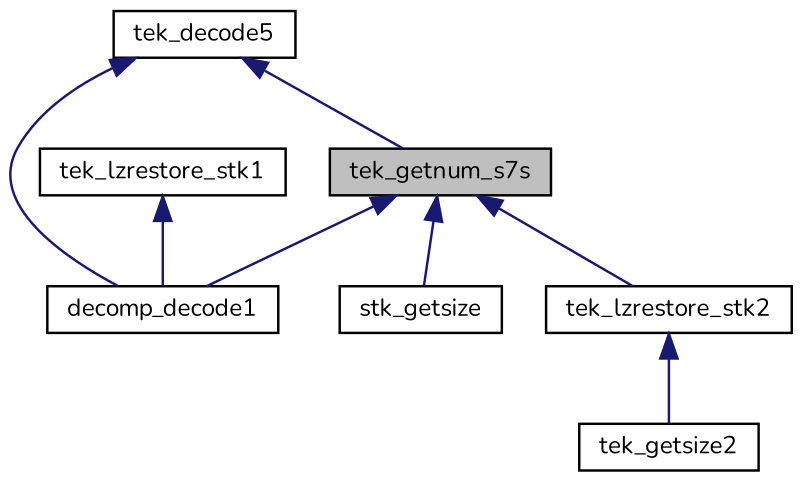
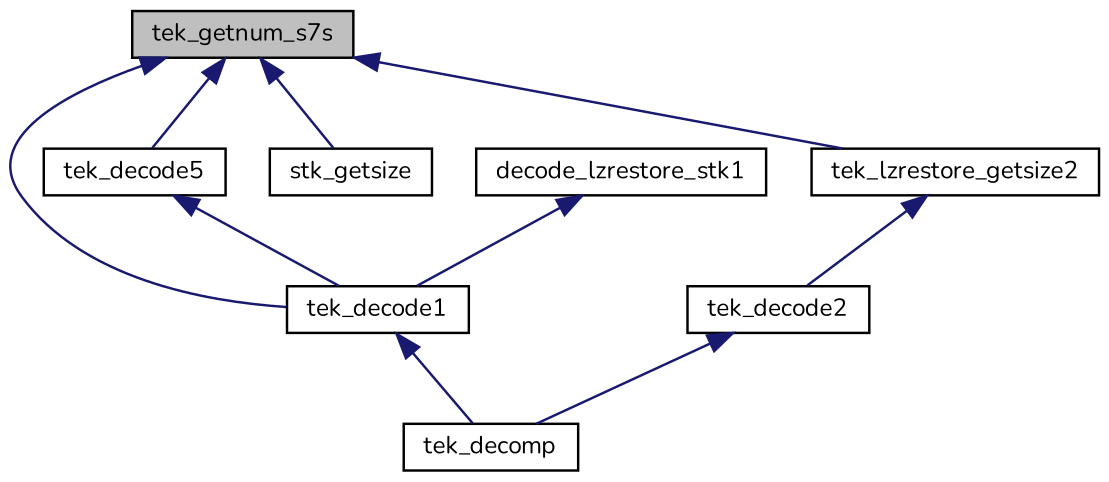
edge "tek_getnum_s7s" -> "tek_decode5": reversed
node "tek_lzrestore_stk1": label "tek_lzrestore_stk1" -> "decode_lzrestore_stk1"
node "decomp_decode1": label "decomp_decode1" -> "tek_decode1"
node "tek_lzrestore_stk2": label "tek_lzrestore_stk2" -> "tek_lzrestore_getsize2"
node "tek_decomp": added
node "tek_getsize2": label "tek_getsize2" -> "tek_decode2"
